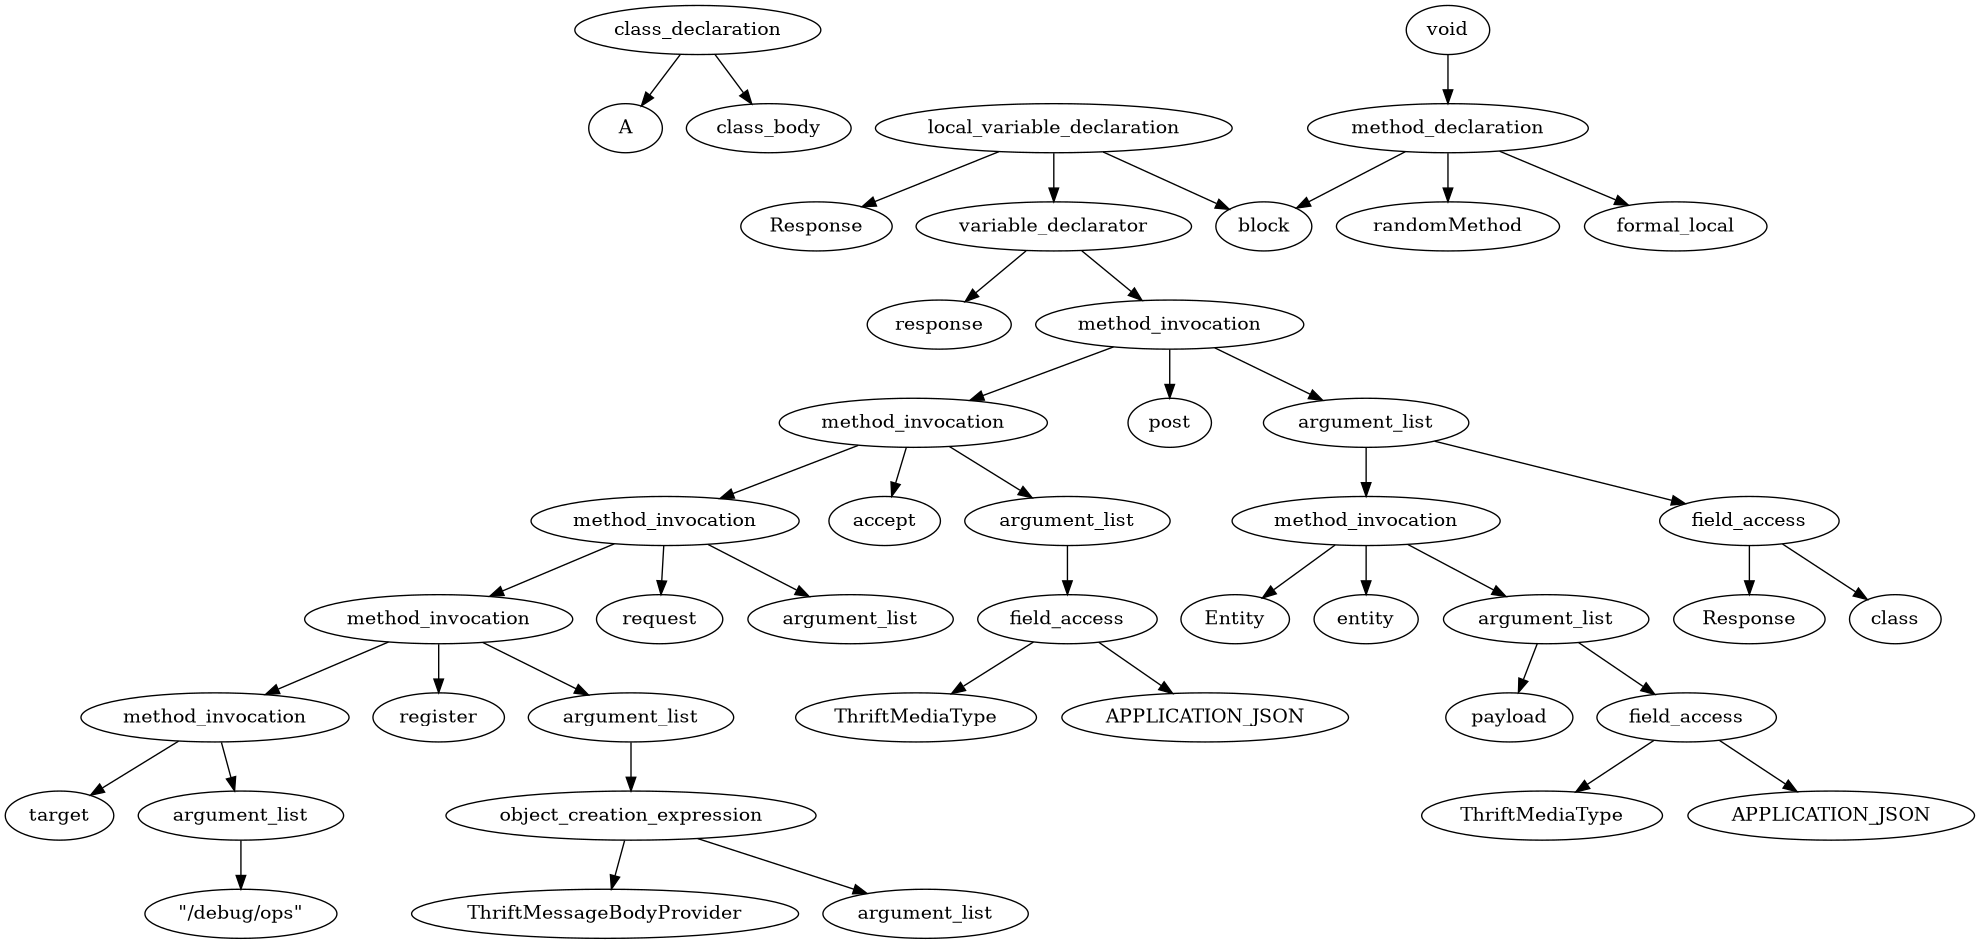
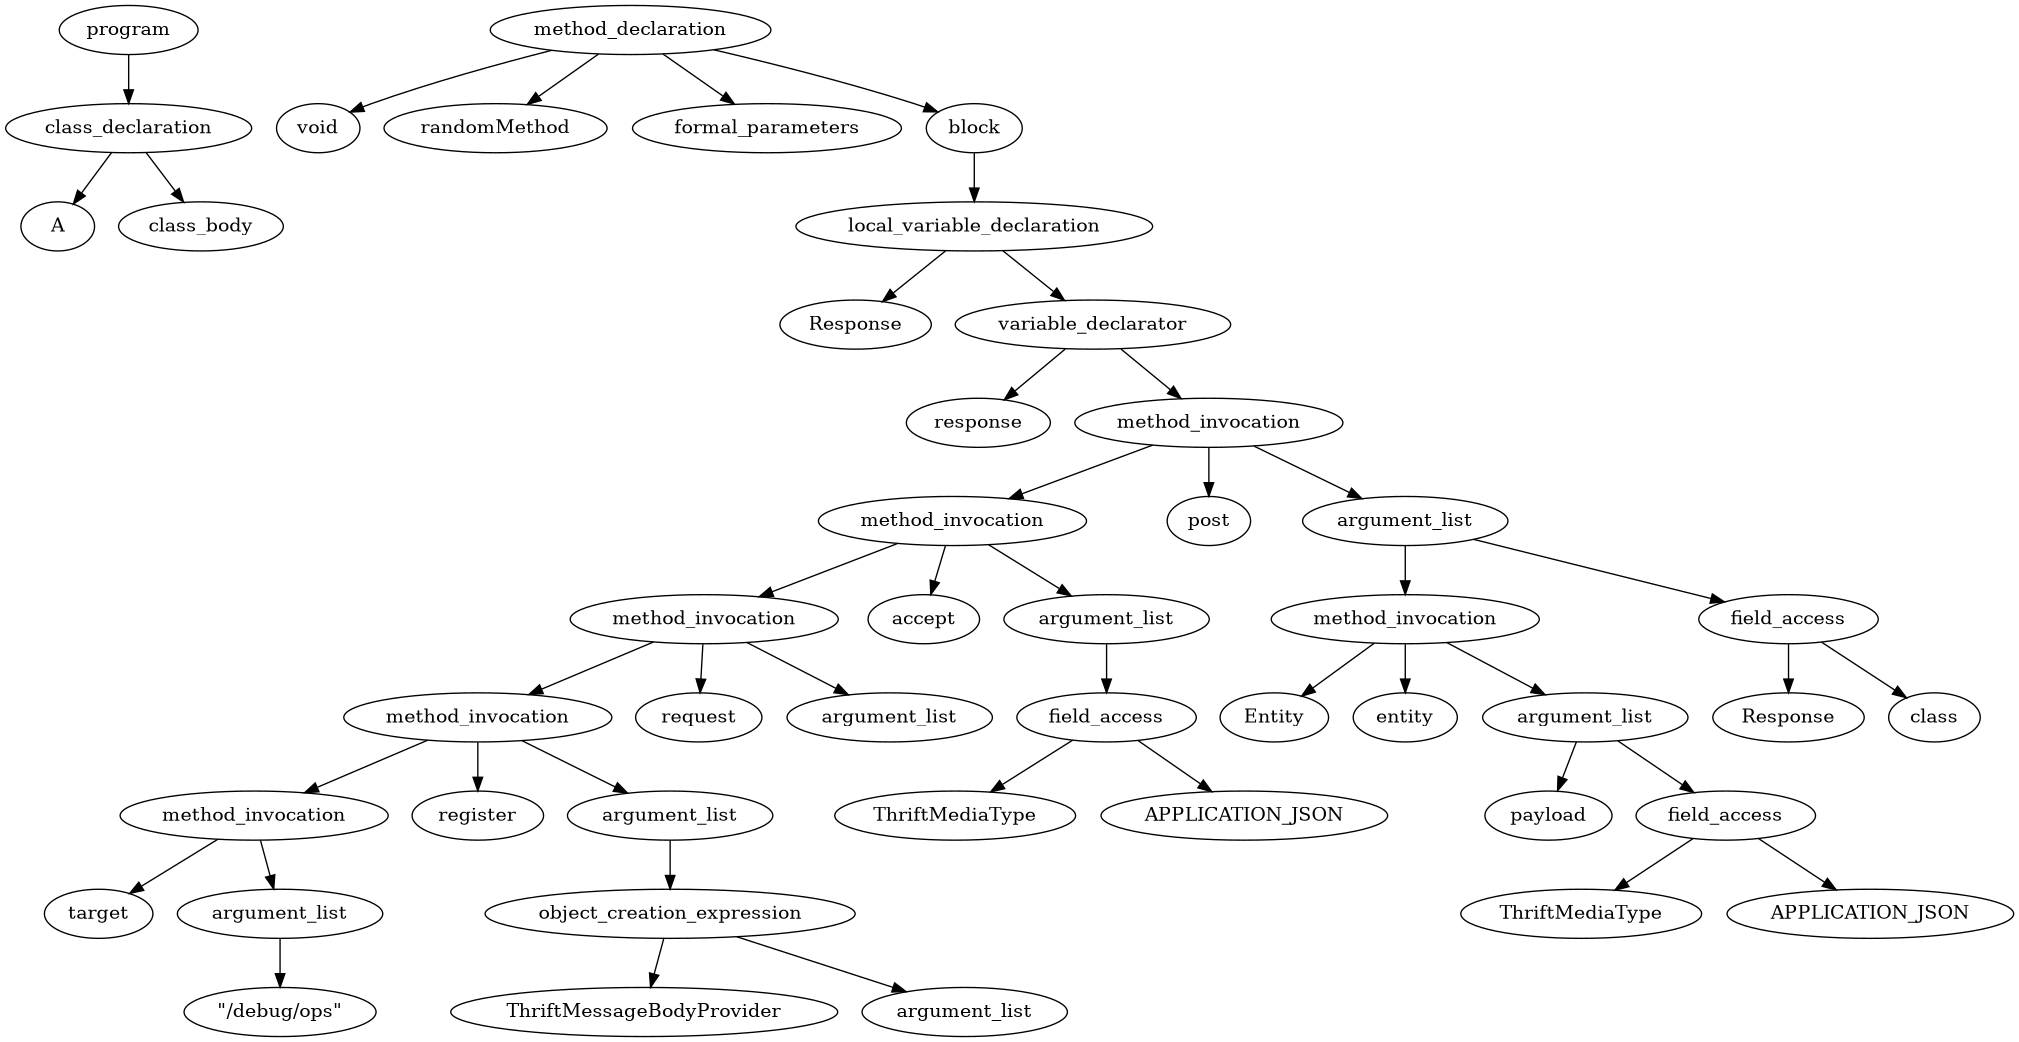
node "program": added
edge "void" -> "method_declaration": reversed
edge "local_variable_declaration" -> "block": reversed
node "formal_local": label "formal_local" -> "formal_parameters"
